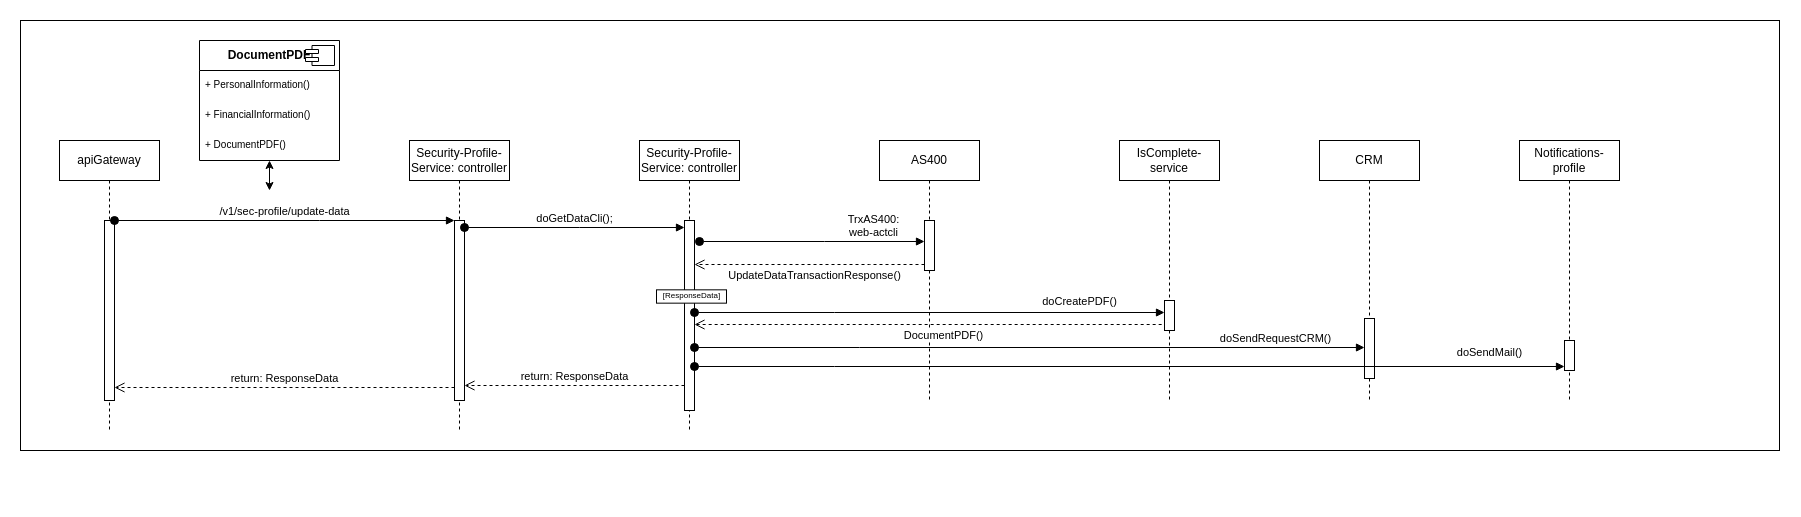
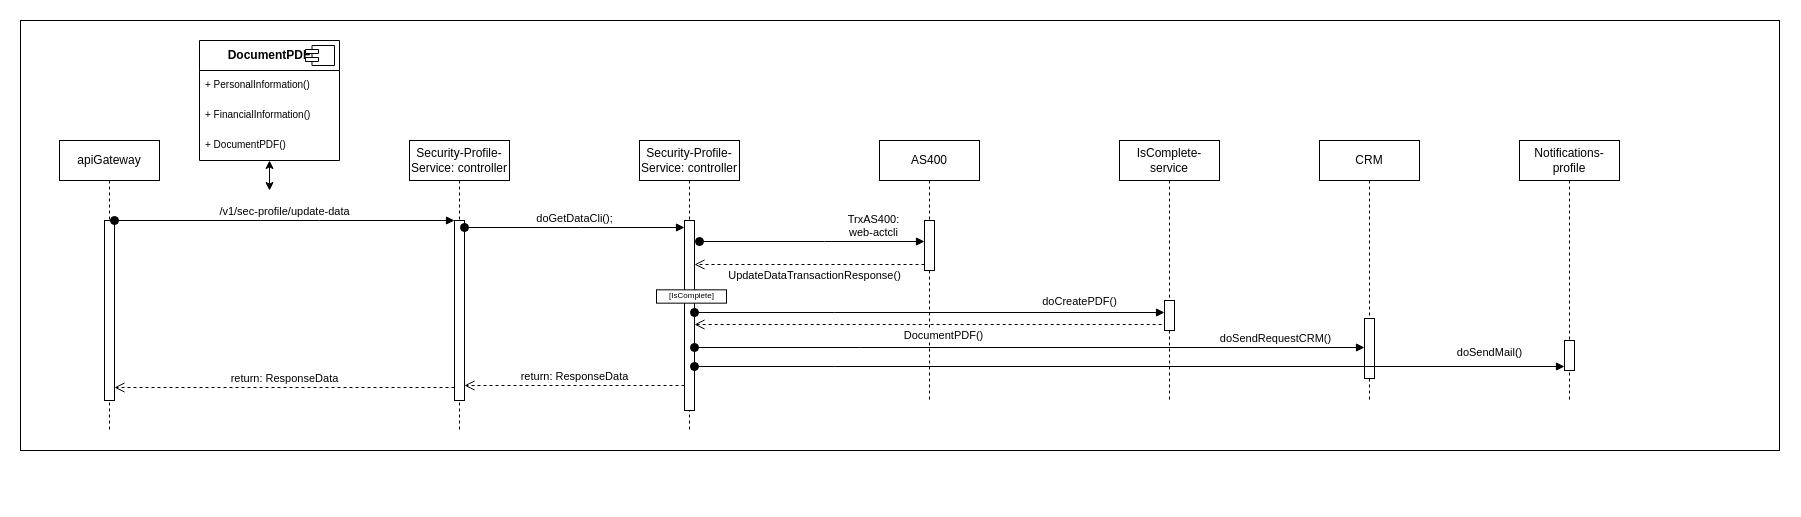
node "[ResponseData]": label "[ResponseData]" -> "[IsComplete]"
